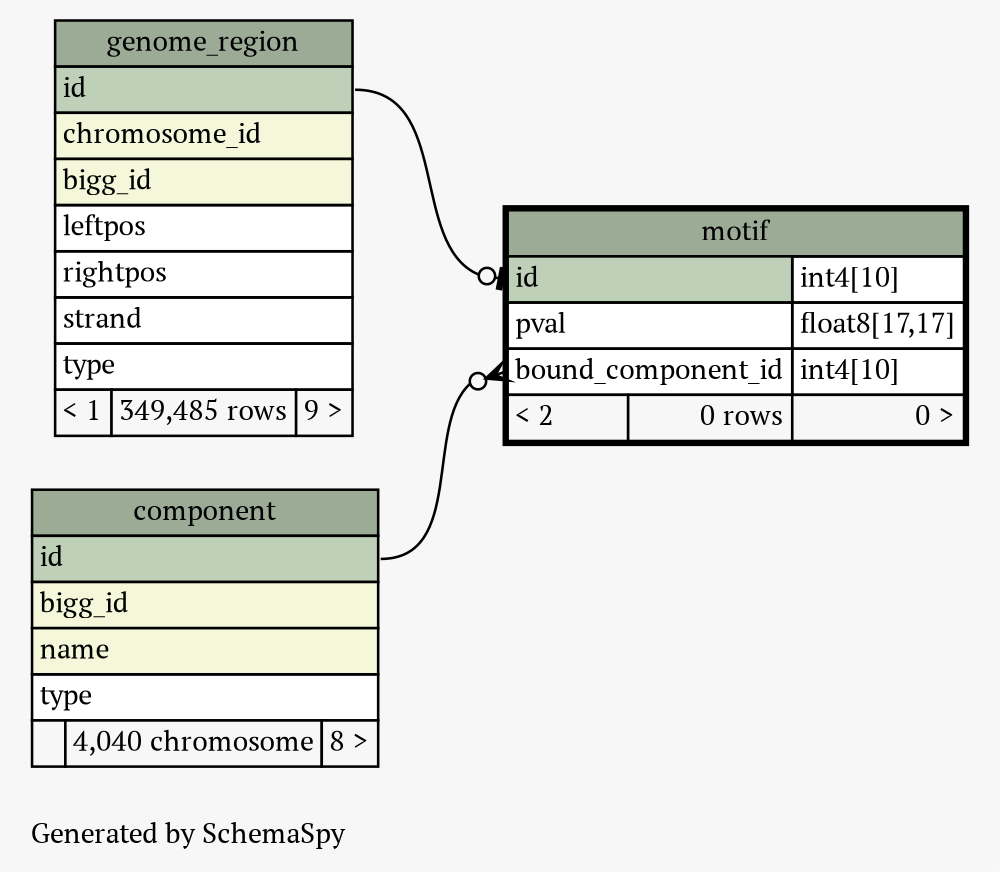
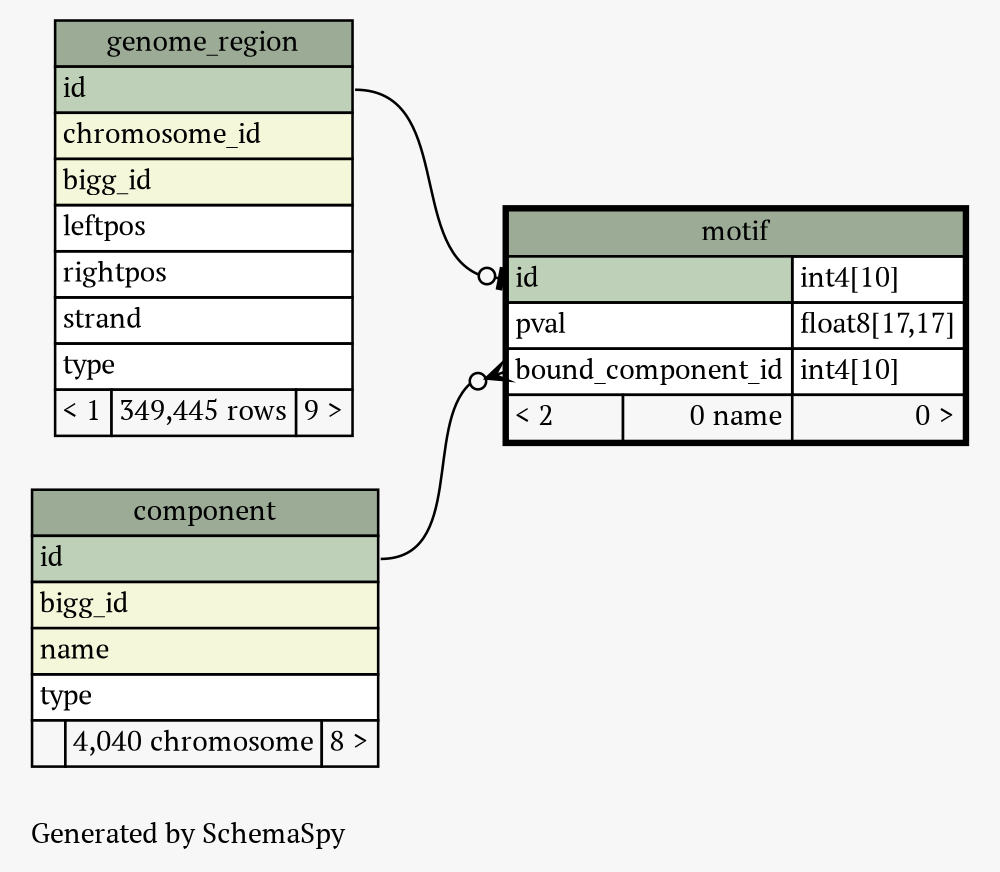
node "genome_region": text "349,485 rows" -> "349,445 rows"
node "motif": text "0 rows" -> "0 name"
